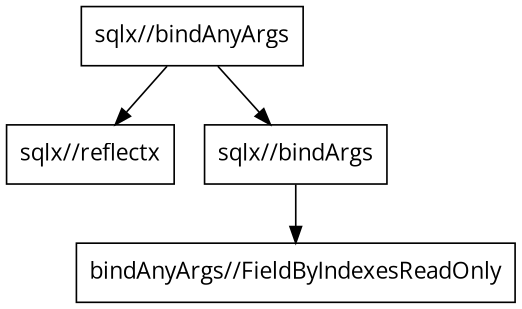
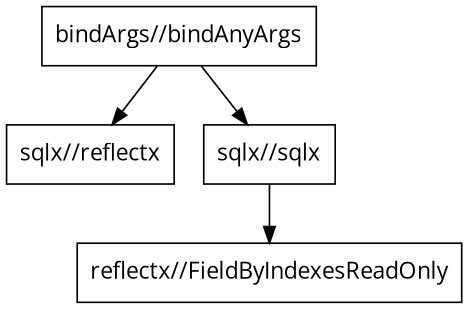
node "sqlx//bindAnyArgs": label "sqlx//bindAnyArgs" -> "bindArgs//bindAnyArgs"
node "sqlx//bindArgs": label "sqlx//bindArgs" -> "sqlx//sqlx"
node "bindAnyArgs//FieldByIndexesReadOnly": label "bindAnyArgs//FieldByIndexesReadOnly" -> "reflectx//FieldByIndexesReadOnly"
